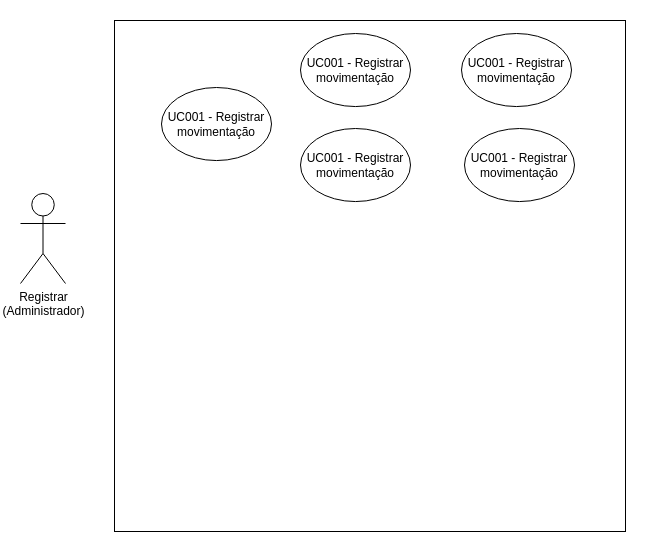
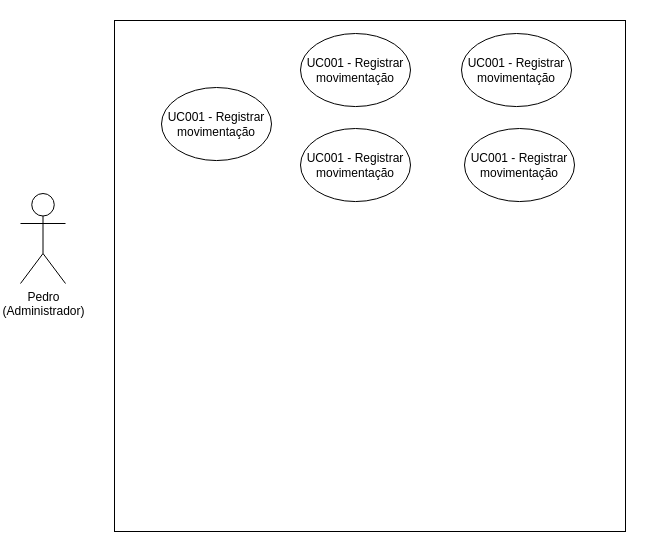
node "Registrar (Administrador)": label "Registrar (Administrador)" -> "Pedro (Administrador)"
